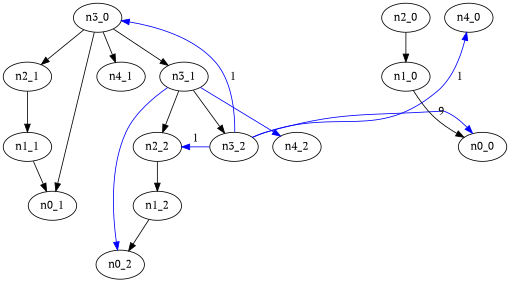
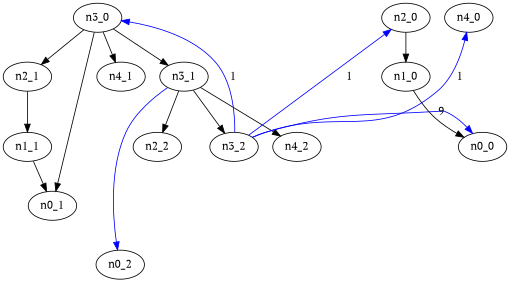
edge "n3_1" -> "n4_2": color blue -> black
edge "n3_2" -> "n2_2": now "n3_2" -> "n2_0"
node "n1_2": removed
